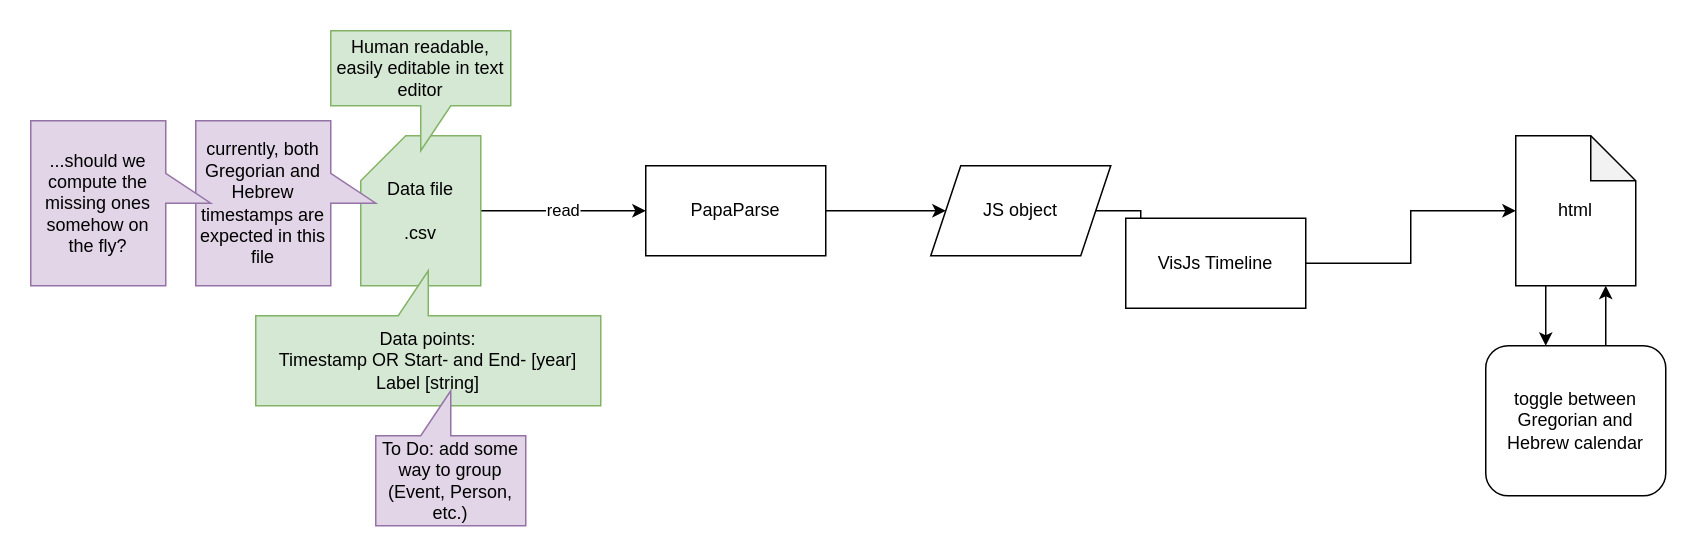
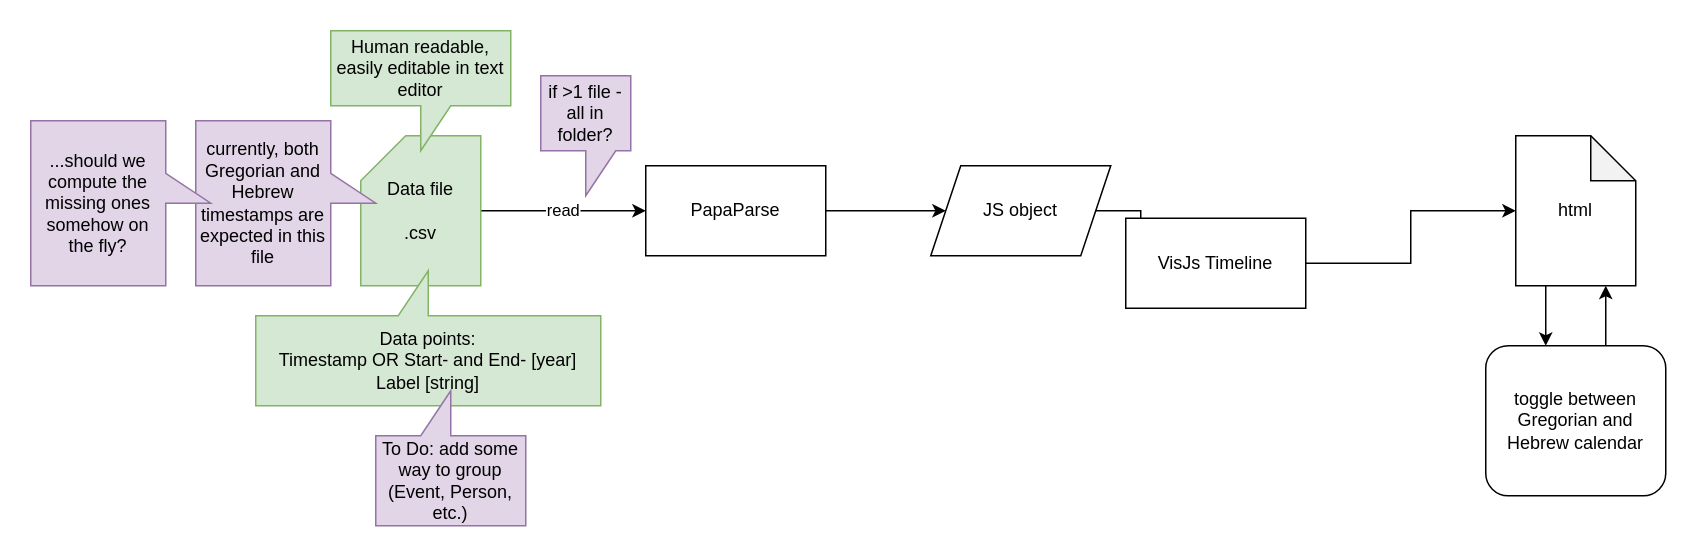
node "if >1 file - all in folder?": added
